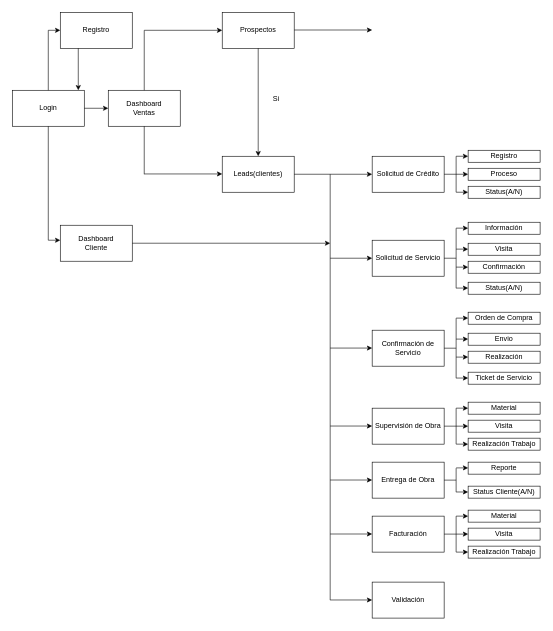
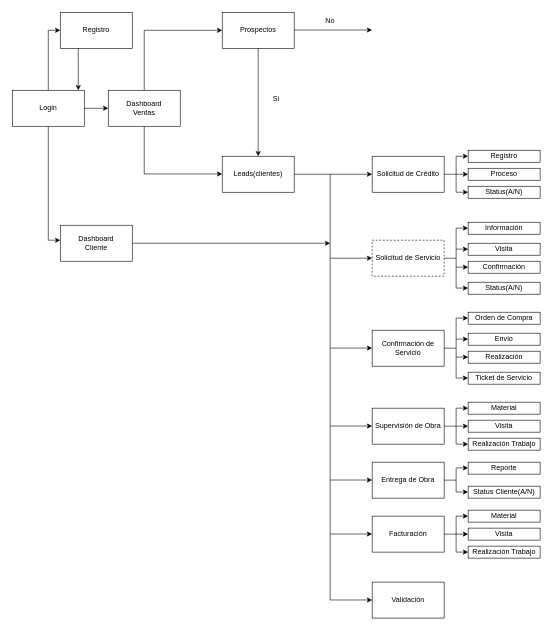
node "No": added
node "Solicitud de Servicio": style solid -> dashed
